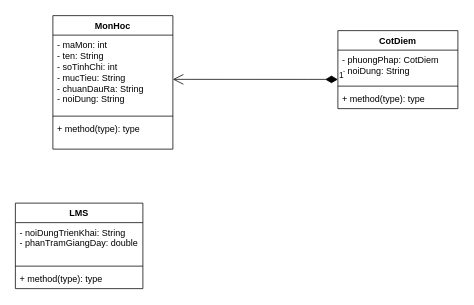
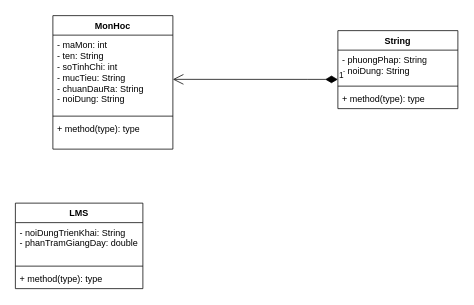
node "CotDiem": label "CotDiem" -> "String"
node "- phuongPhap: CotDiem - noiDung: String": label "- phuongPhap: CotDiem - noiDung: String" -> "- phuongPhap: String - noiDung: String"
